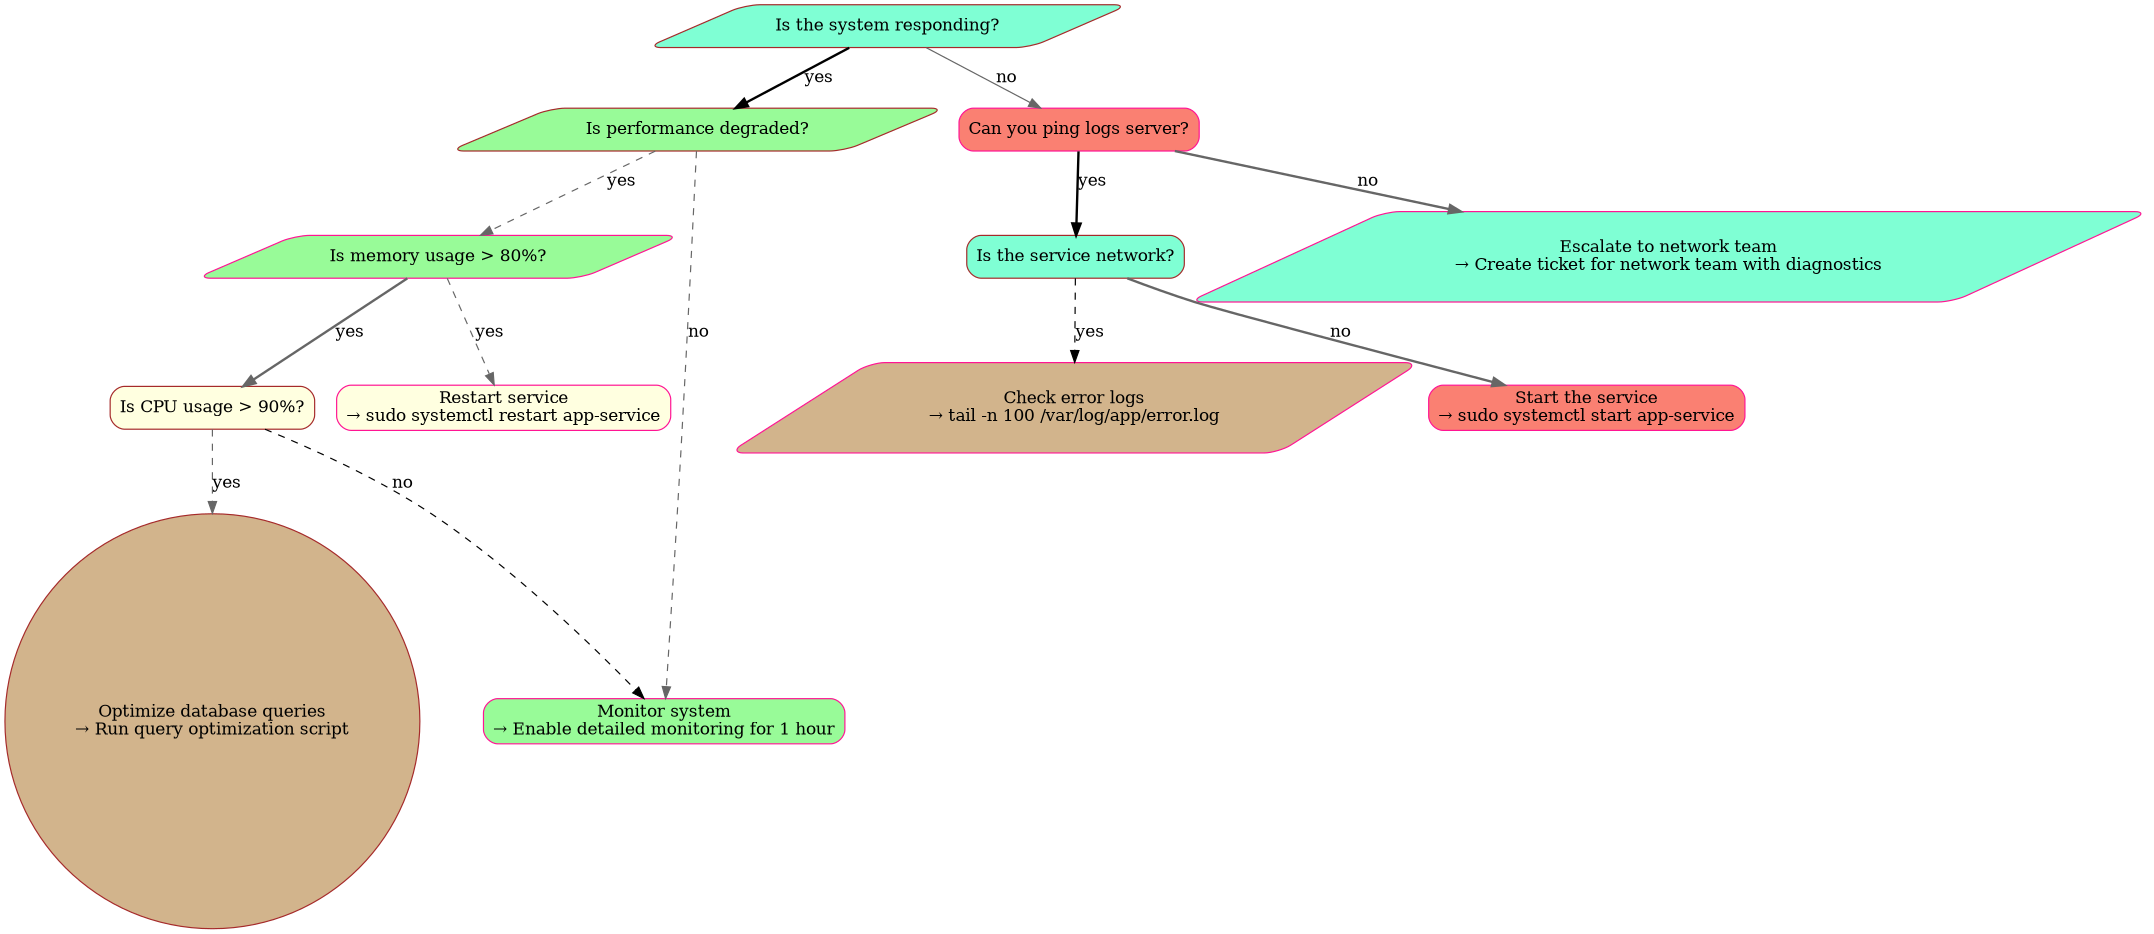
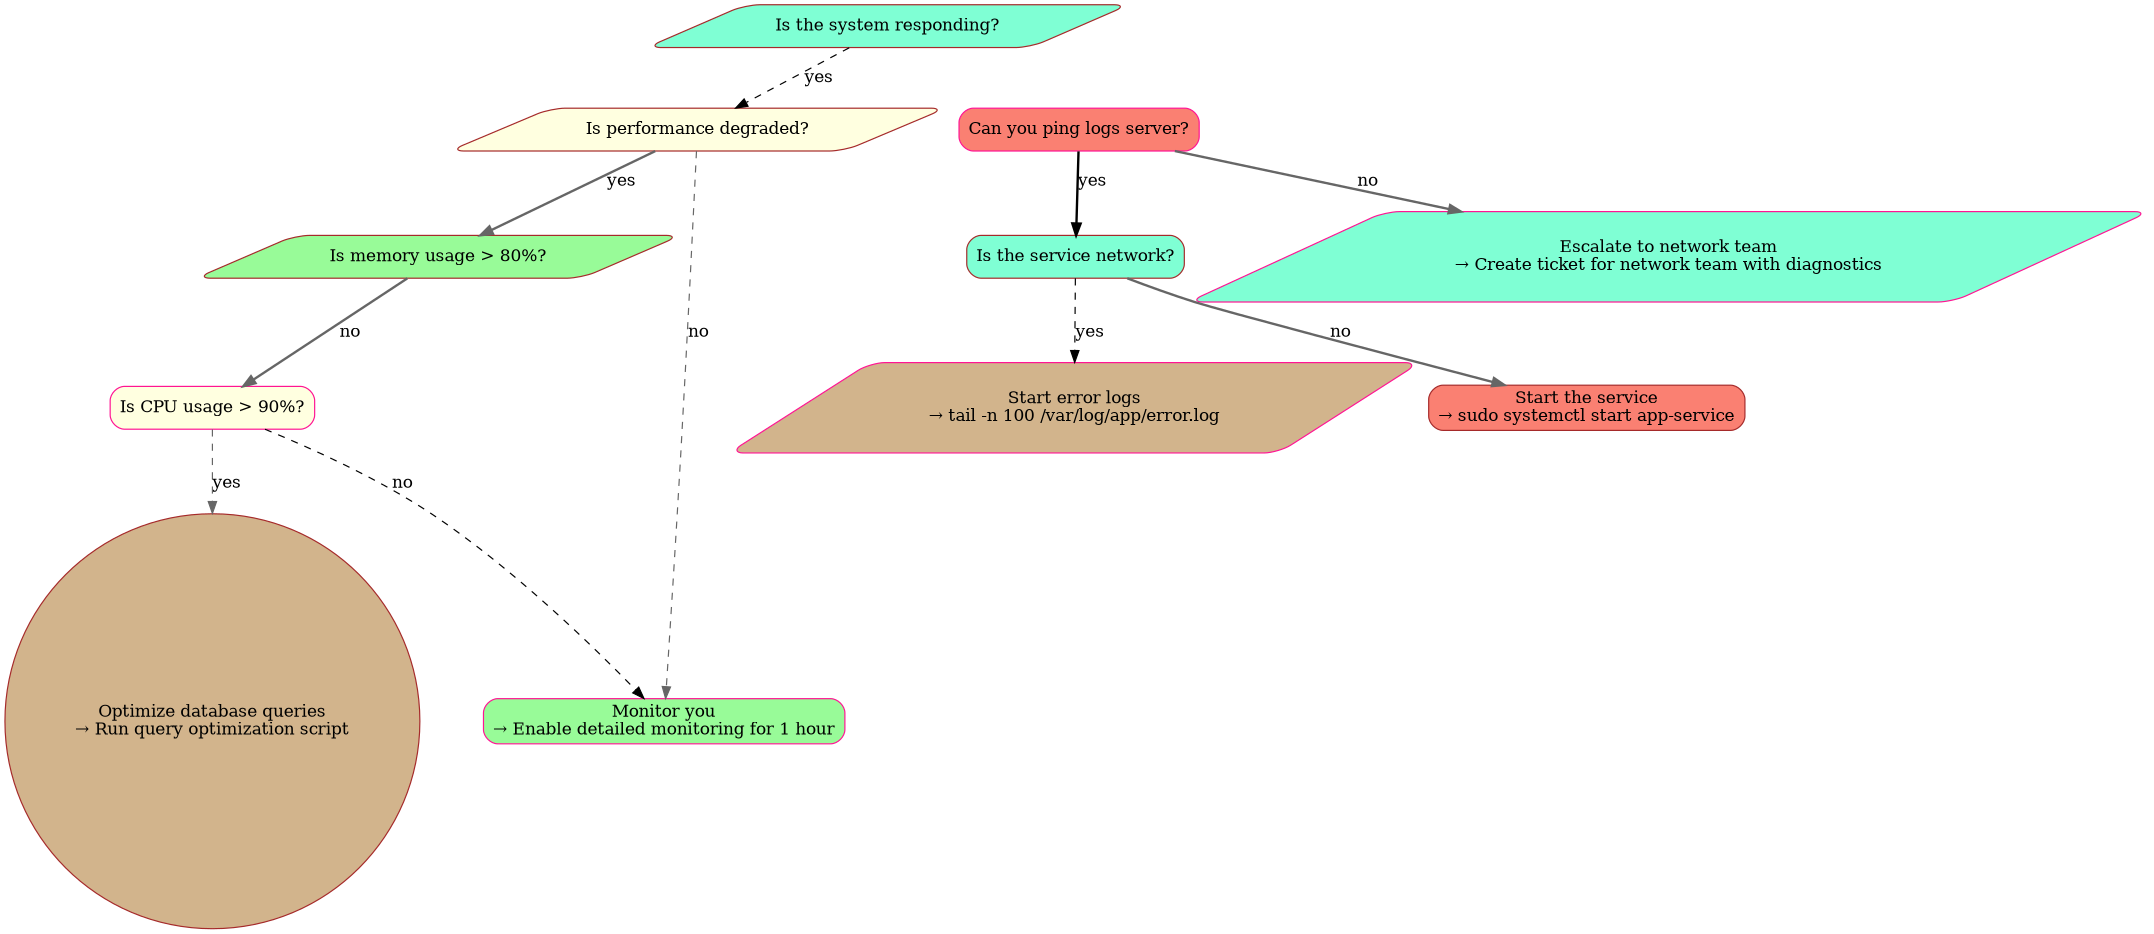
edge "Is the system responding?" -> "Is performance degraded?": style bold -> dashed
edge "Is the system responding?" -> "Can you ping logs server?": removed, label "no"
node "Is performance degraded?": fillcolor palegreen -> lightyellow
edge "Is performance degraded?" -> "Is memory usage > 80%?": style dashed -> bold
node "Is memory usage > 80%?": color deeppink -> brown
edge "Is memory usage > 80%?" -> "Is CPU usage > 90%?": label "yes" -> "no"
node "Is CPU usage > 90%?": color brown -> deeppink
node "Restart service → sudo systemctl restart app-service": removed
node "Check error logs → tail -n 100 /var/log/app/error.log": label "Check error logs → tail -n 100 /var/log/app/error.log" -> "Start error logs → tail -n 100 /var/log/app/error.log"
node "Start the service → sudo systemctl start app-service": color deeppink -> brown
node "Monitor system → Enable detailed monitoring for 1 hour": label "Monitor system → Enable detailed monitoring for 1 hour" -> "Monitor you → Enable detailed monitoring for 1 hour"
